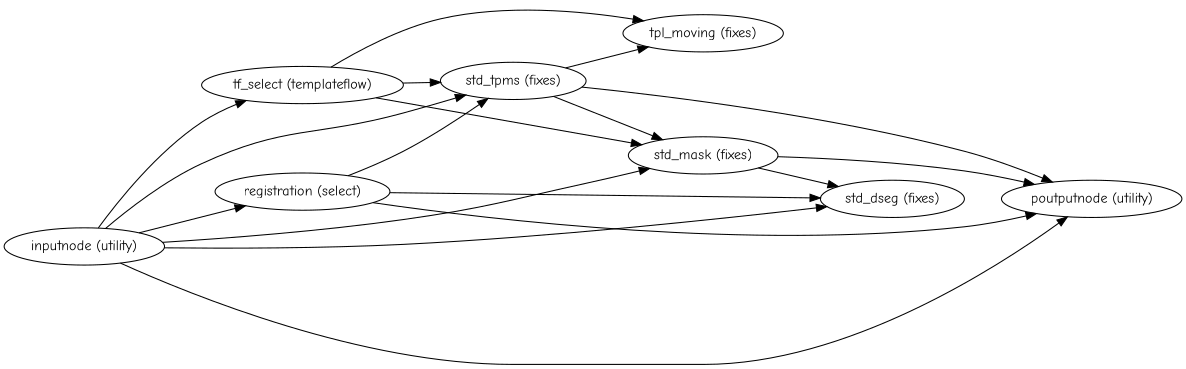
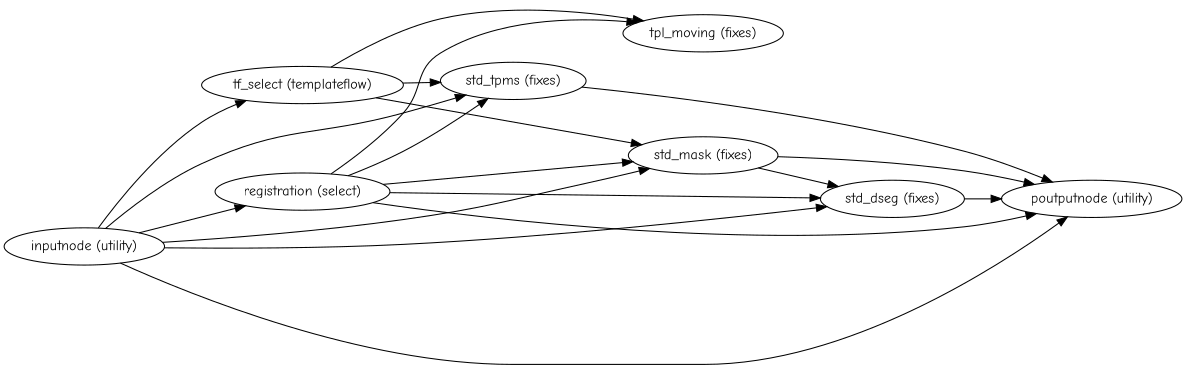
edge "std_tpms (fixes)" -> "tpl_moving (fixes)": now "registration (select)" -> "tpl_moving (fixes)"
edge "std_tpms (fixes)" -> "std_mask (fixes)": now "registration (select)" -> "std_mask (fixes)"
edge "std_dseg (fixes)" -> "poutputnode (utility)": added
